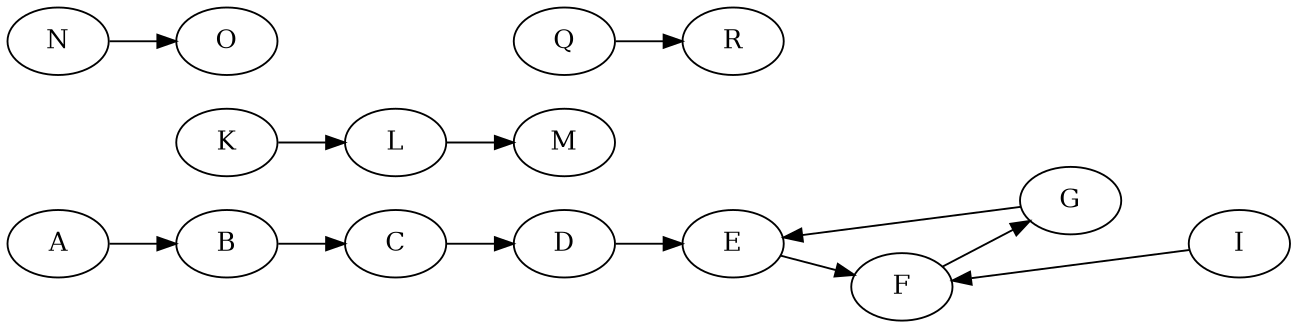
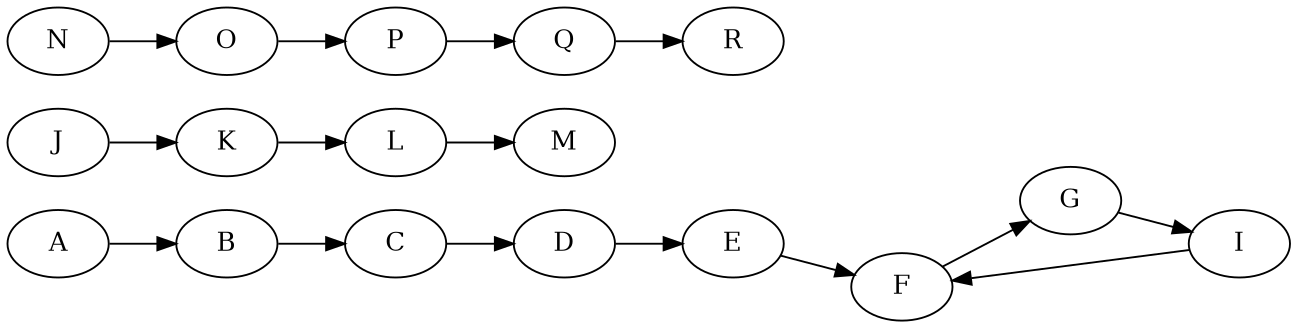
node "P": added
node "J": added
edge "G" -> "E": now "G" -> "I"
